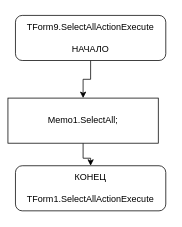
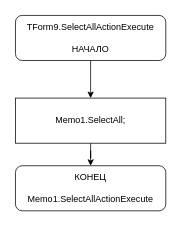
node "Memo1.SelectAll;": moved (83, 120) -> (90, 120)
node "КОНЕЦ TForm1.SelectAllActionExecute": label "КОНЕЦ TForm1.SelectAllActionExecute" -> "КОНЕЦ Memo1.SelectAllActionExecute"
